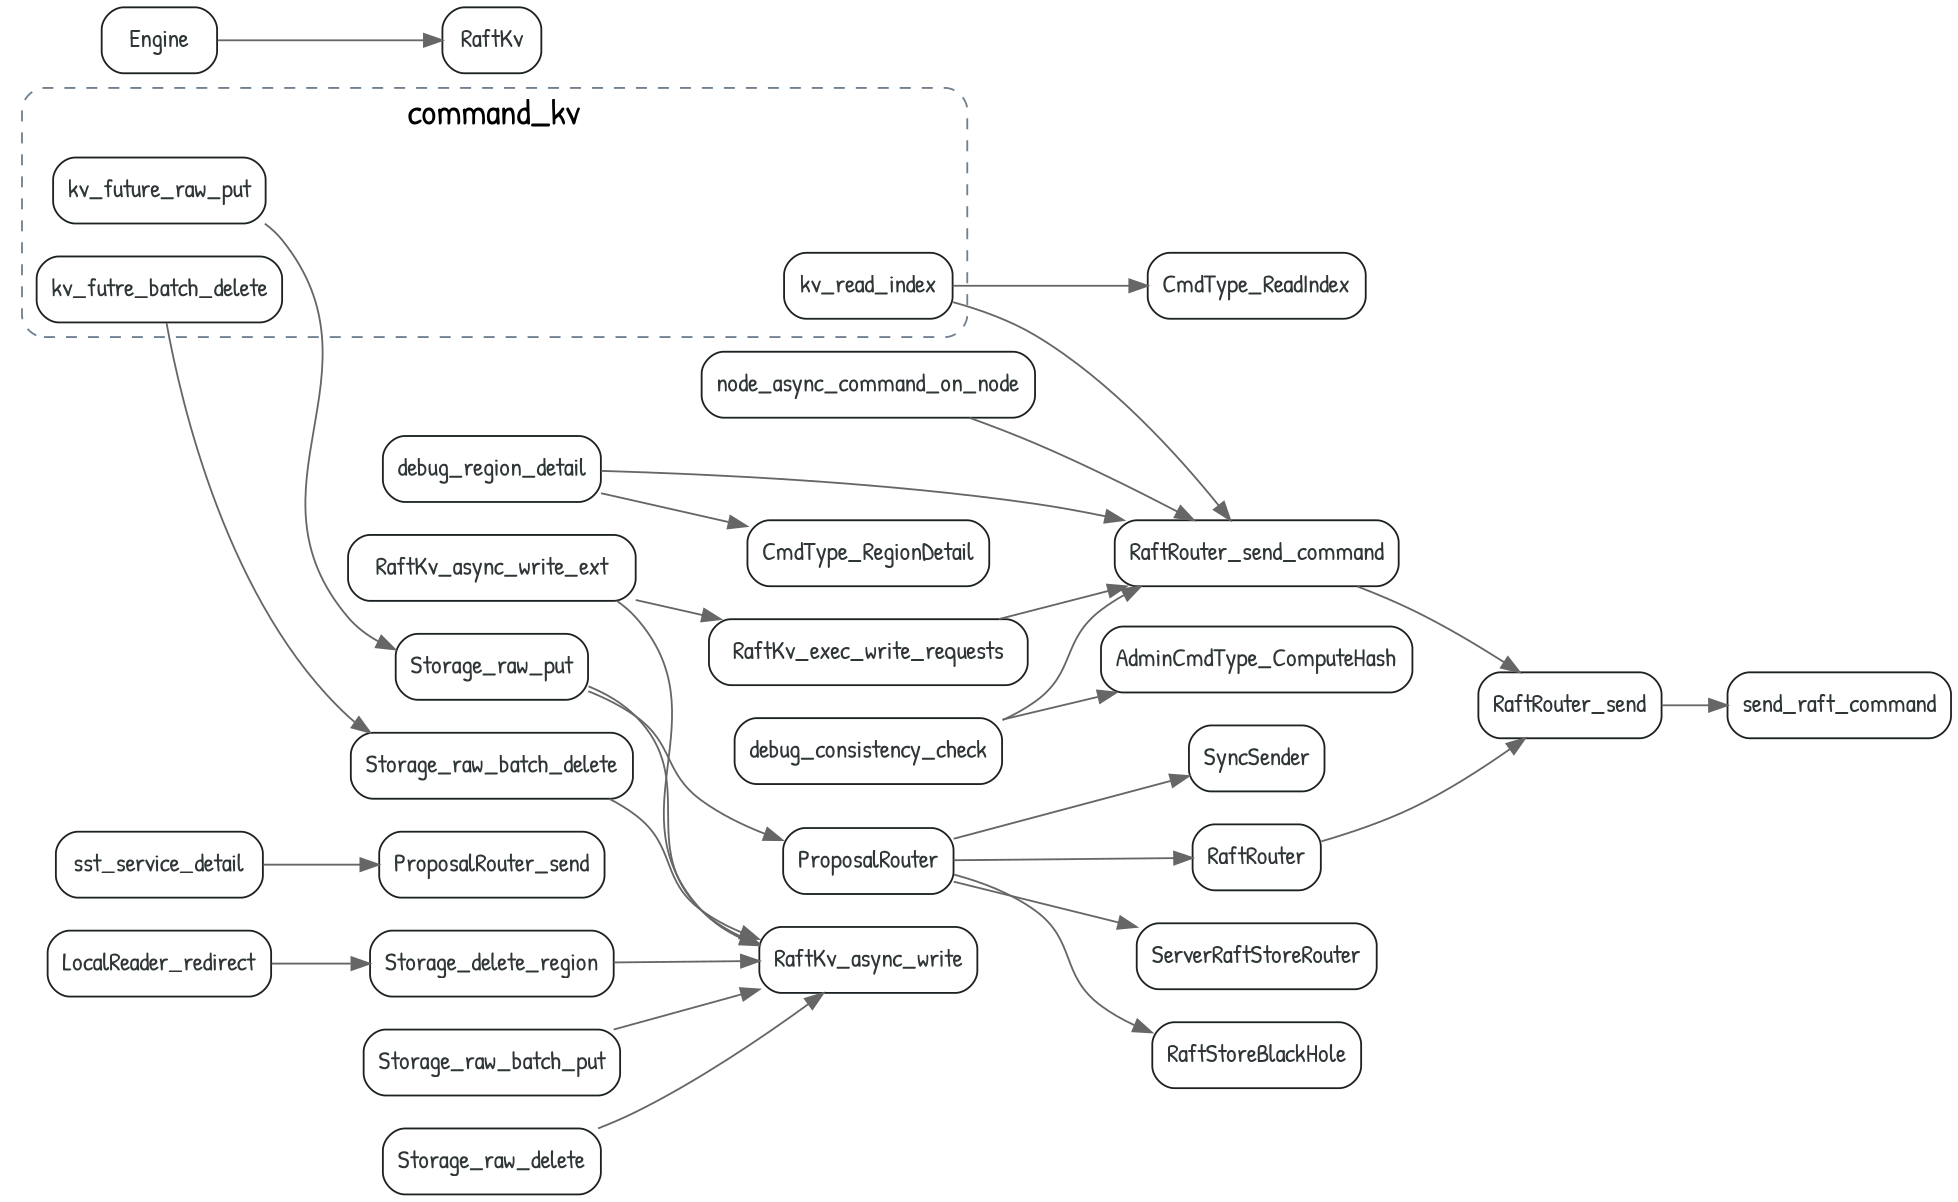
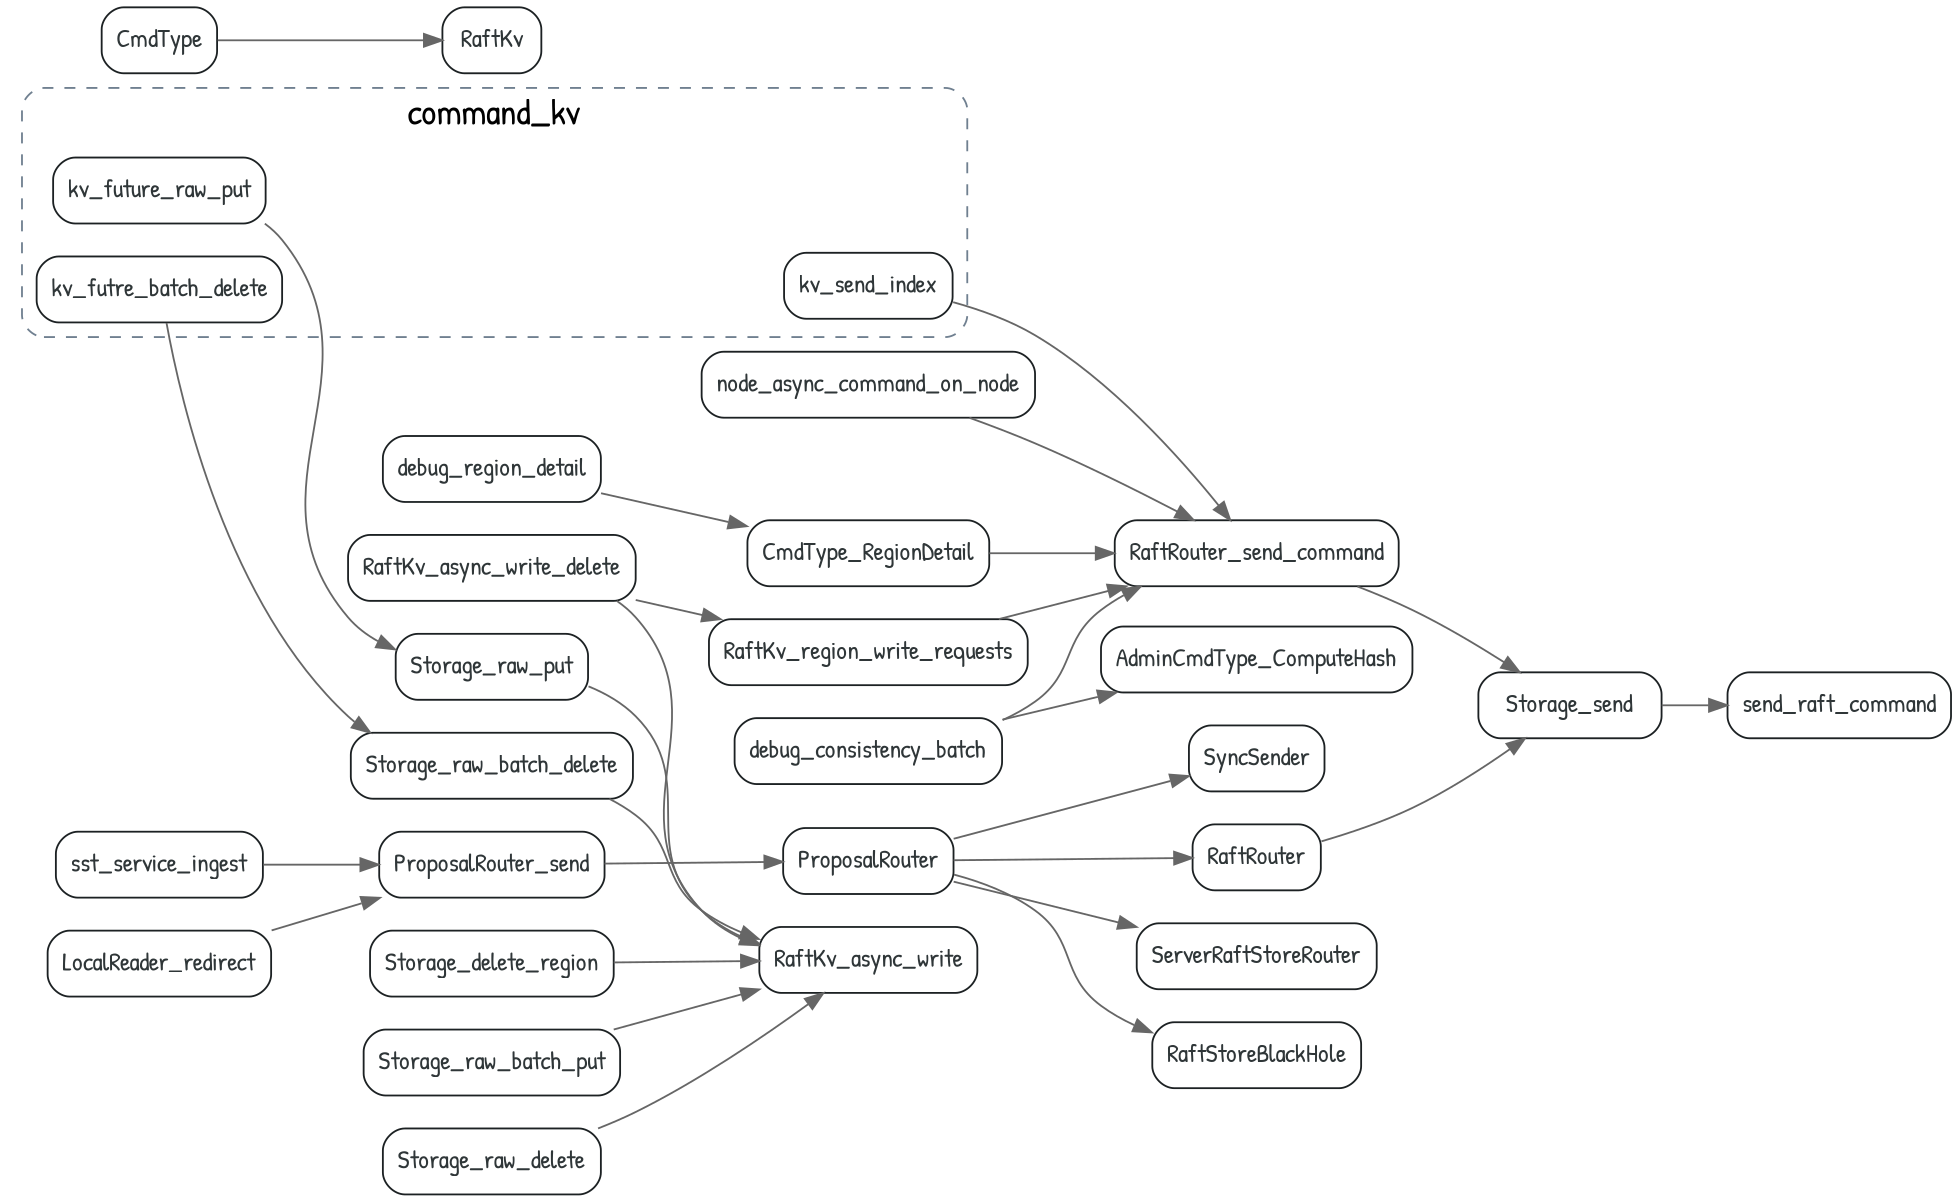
node "Engine": label "Engine" -> "CmdType"
node "kv_read_index": label "kv_read_index" -> "kv_send_index"
node "CmdType_ReadIndex": removed
edge "debug_region_detail" -> "RaftRouter_send_command": now "CmdType_RegionDetail" -> "RaftRouter_send_command"
node "RaftKv_async_write_ext": label "RaftKv_async_write_ext" -> "RaftKv_async_write_delete"
node "RaftKv_exec_write_requests": label "RaftKv_exec_write_requests" -> "RaftKv_region_write_requests"
node "RaftRouter_send": label "RaftRouter_send" -> "Storage_send"
node "debug_consistency_check": label "debug_consistency_check" -> "debug_consistency_batch"
edge "Storage_raw_put" -> "ProposalRouter": now "ProposalRouter_send" -> "ProposalRouter"
node "sst_service_detail": label "sst_service_detail" -> "sst_service_ingest"
edge "LocalReader_redirect" -> "Storage_delete_region": now "LocalReader_redirect" -> "ProposalRouter_send"
